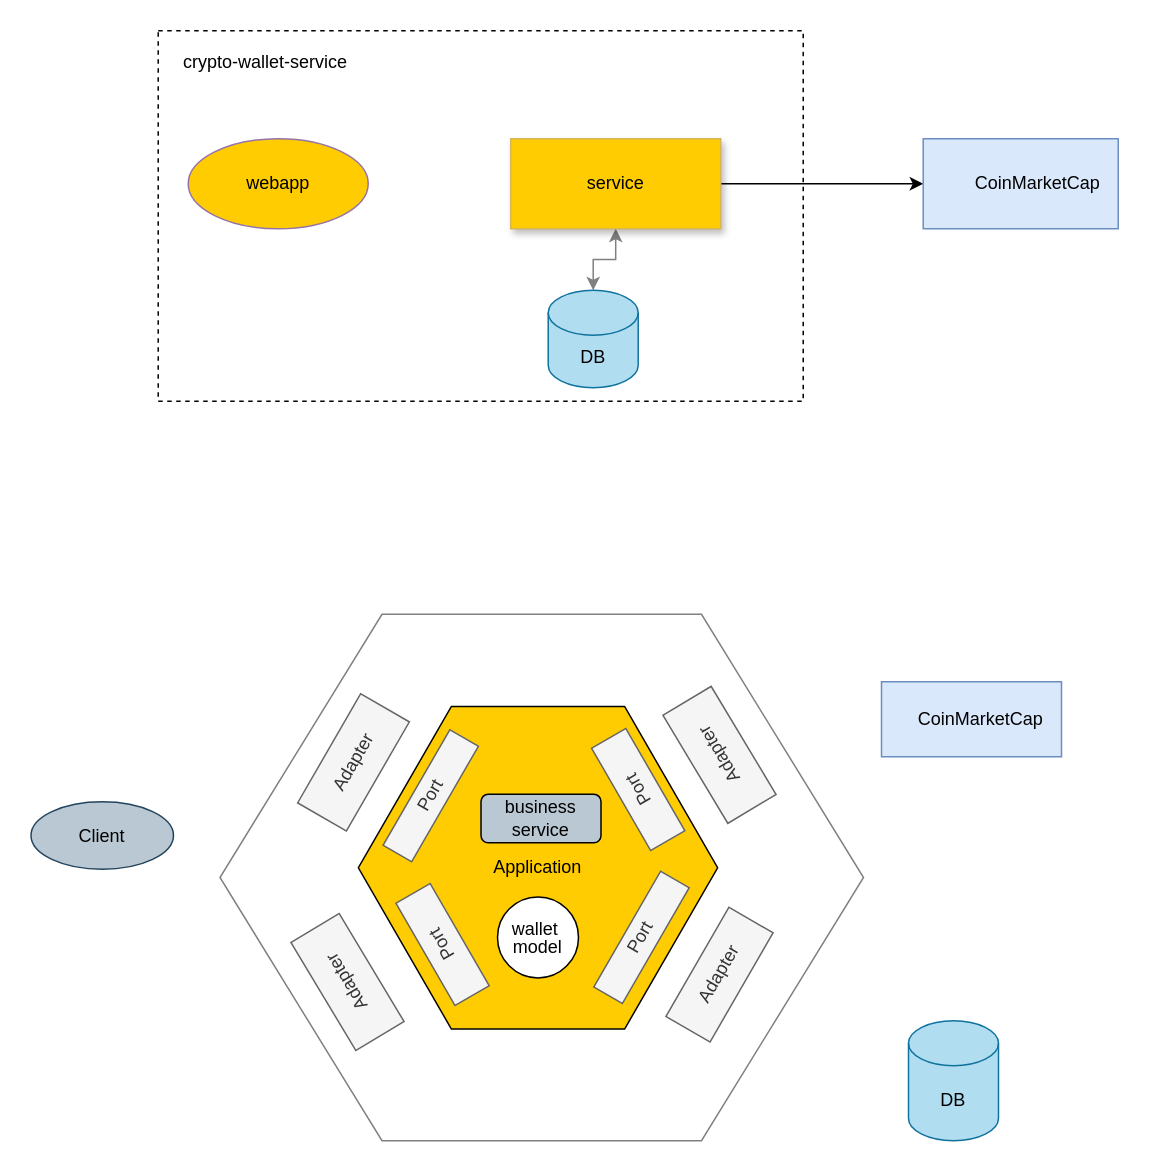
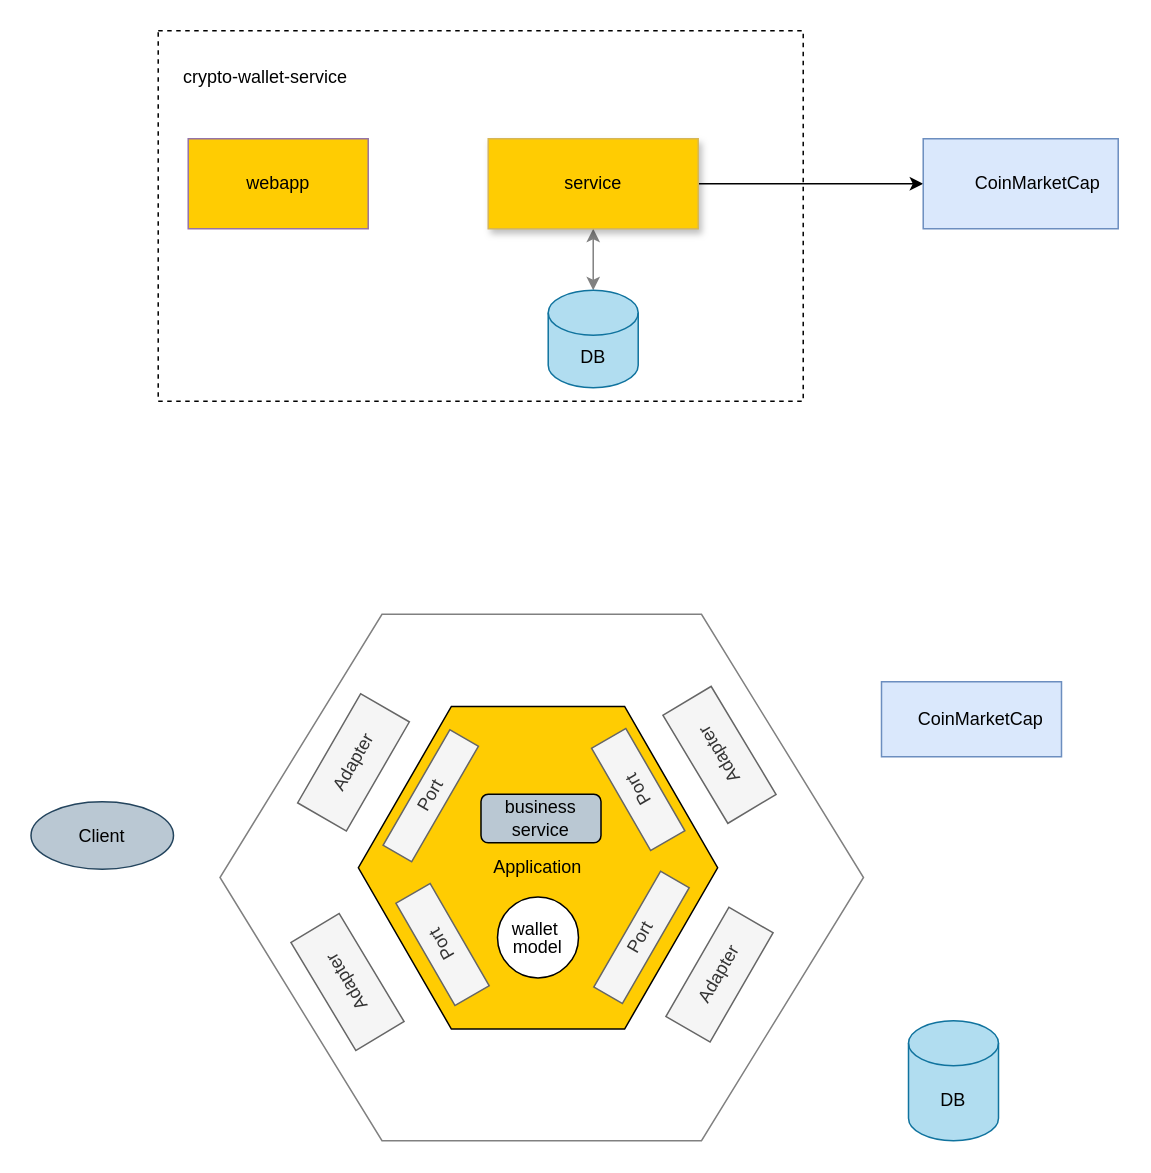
node "crypto-wallet-service": moved (265, 62) -> (265, 77)
node "webapp": shape ellipse -> rectangle
node "service": moved (615, 184) -> (593, 184)
